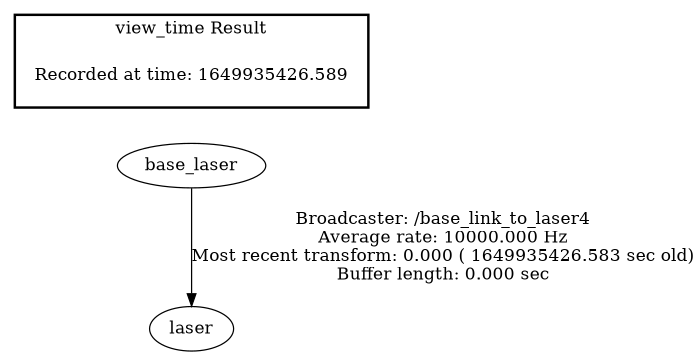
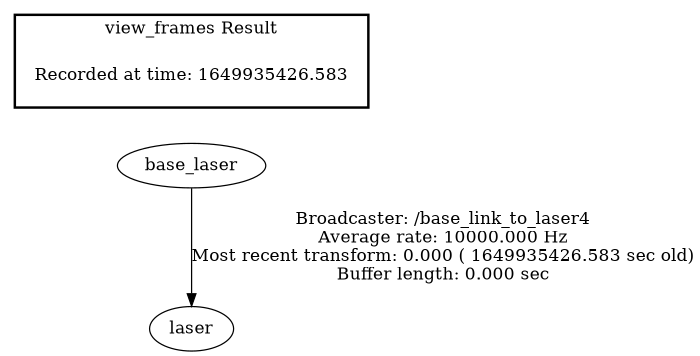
cluster "view_time Result": label "view_time Result" -> "view_frames Result"
node "Recorded at time: 1649935426.589": label "Recorded at time: 1649935426.589" -> "Recorded at time: 1649935426.583"
